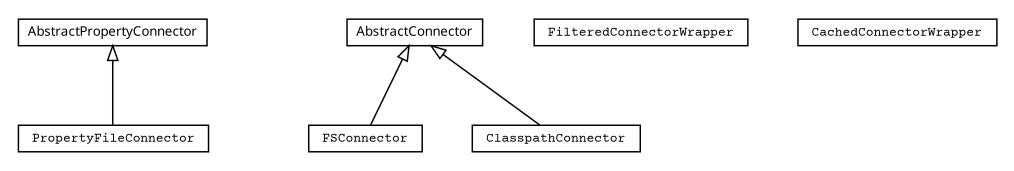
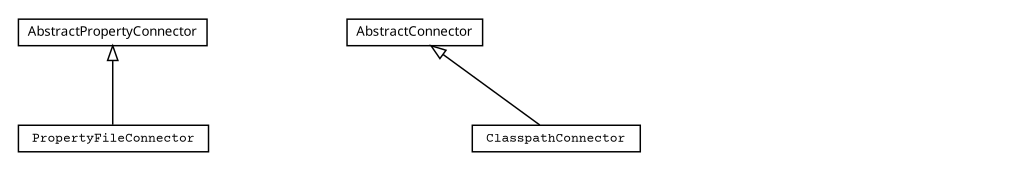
node "FilteredConnectorWrapper": removed
node "CachedConnectorWrapper": removed
node "FSConnector": removed
